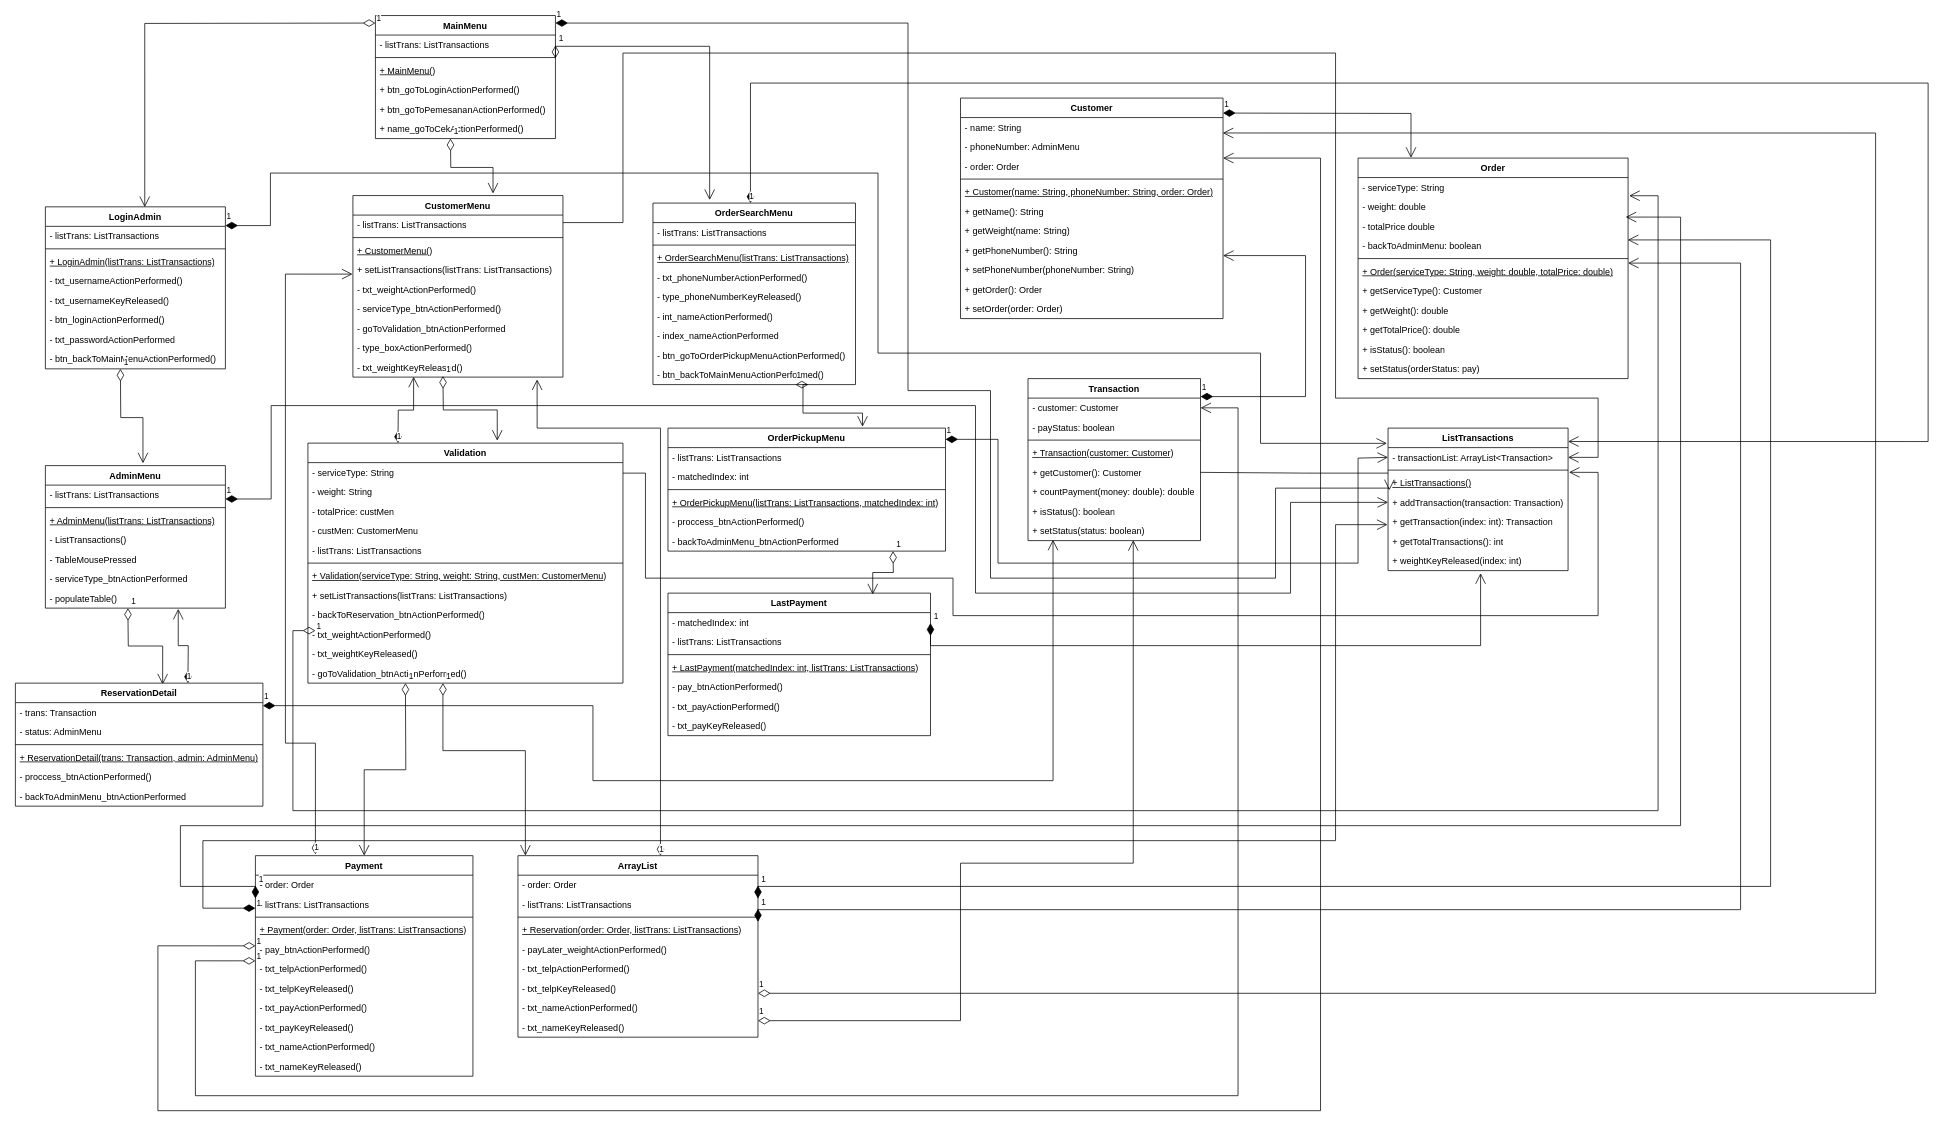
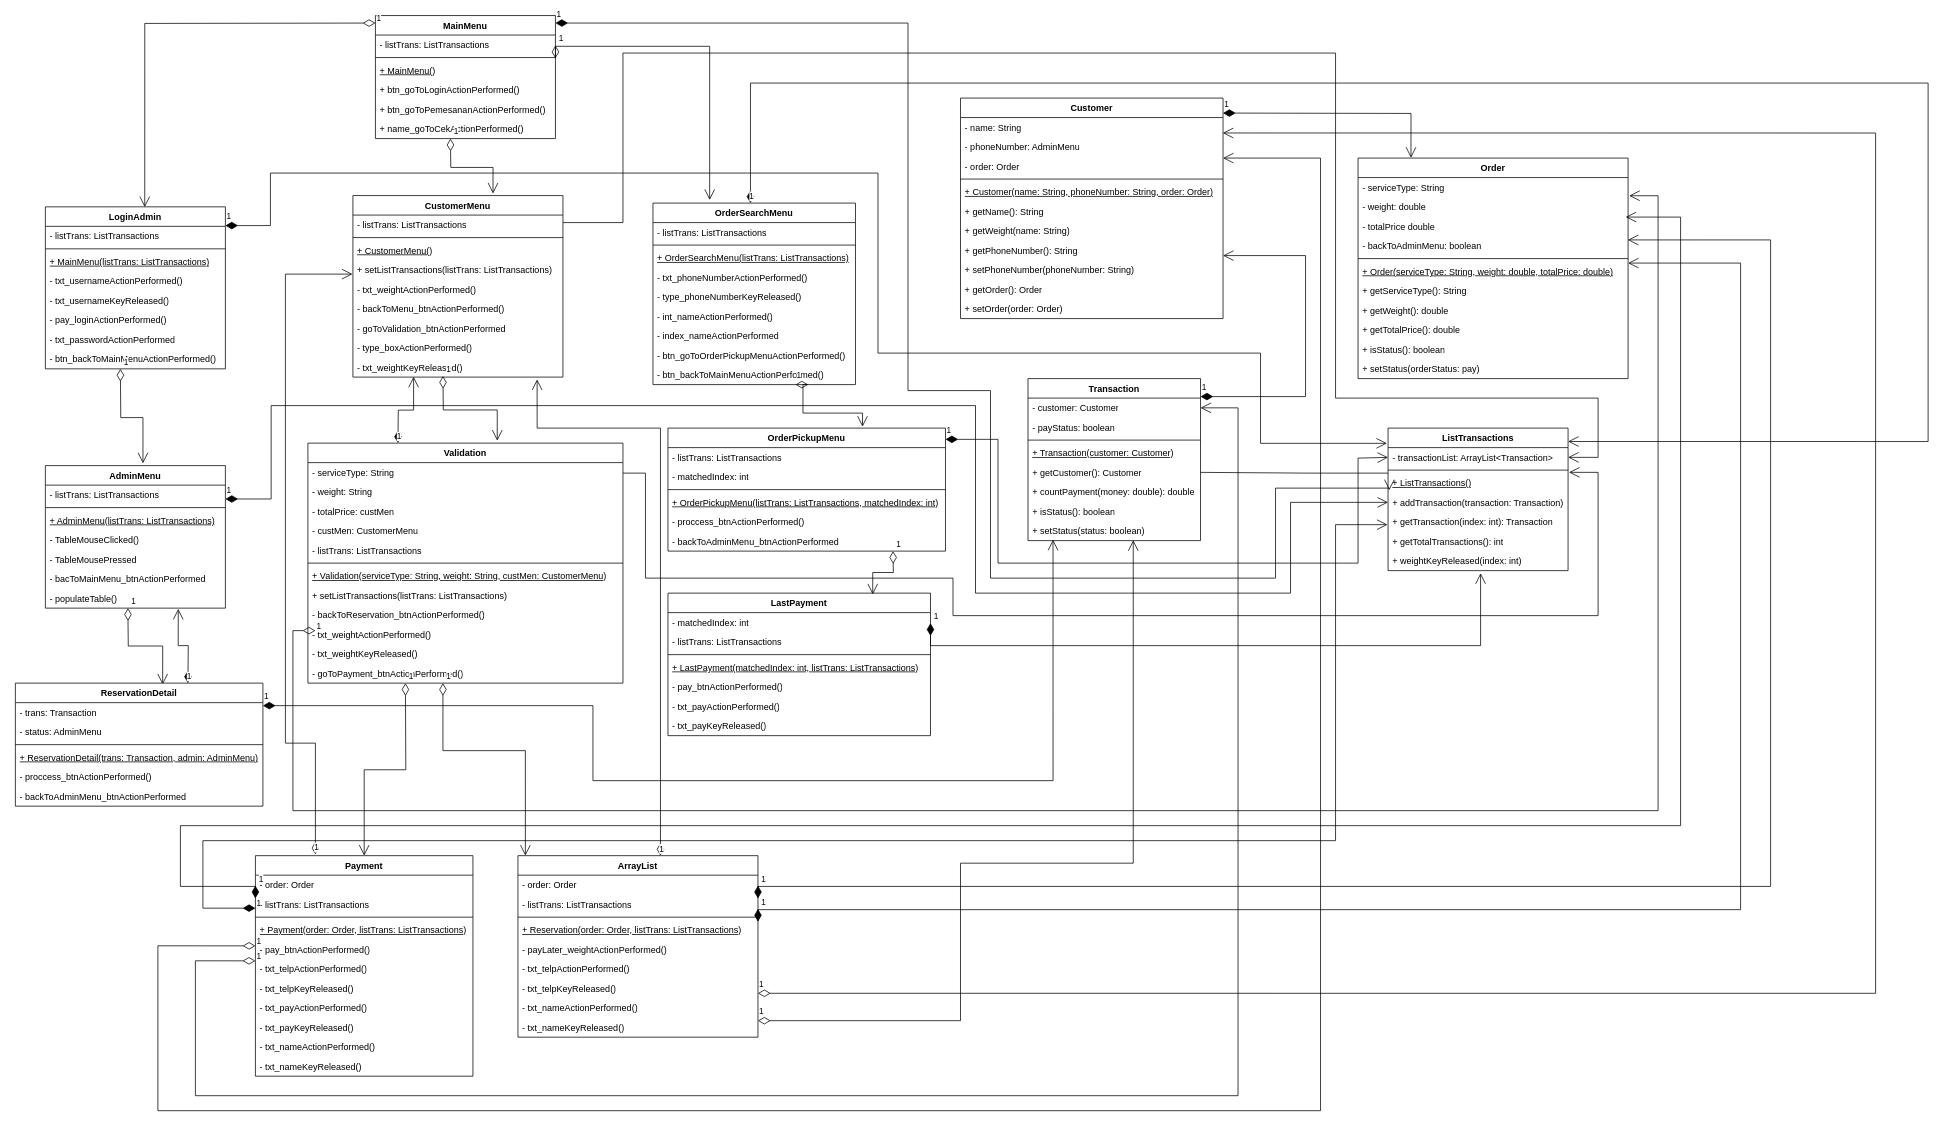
node "+ LoginAdmin(listTrans: ListTransactions)": label "+ LoginAdmin(listTrans: ListTransactions)" -> "+ MainMenu(listTrans: ListTransactions)"
node "+ getServiceType(): Customer": label "+ getServiceType(): Customer" -> "+ getServiceType(): String"
node "- serviceType_btnActionPerformed()": label "- serviceType_btnActionPerformed()" -> "- backToMenu_btnActionPerformed()"
node "- btn_loginActionPerformed()": label "- btn_loginActionPerformed()" -> "- pay_loginActionPerformed()"
node "- ListTransactions()": label "- ListTransactions()" -> "- TableMouseClicked()"
node "- serviceType_btnActionPerformed": label "- serviceType_btnActionPerformed" -> "- bacToMainMenu_btnActionPerformed"
node "- goToValidation_btnActionPerformed()": label "- goToValidation_btnActionPerformed()" -> "- goToPayment_btnActionPerformed()"
